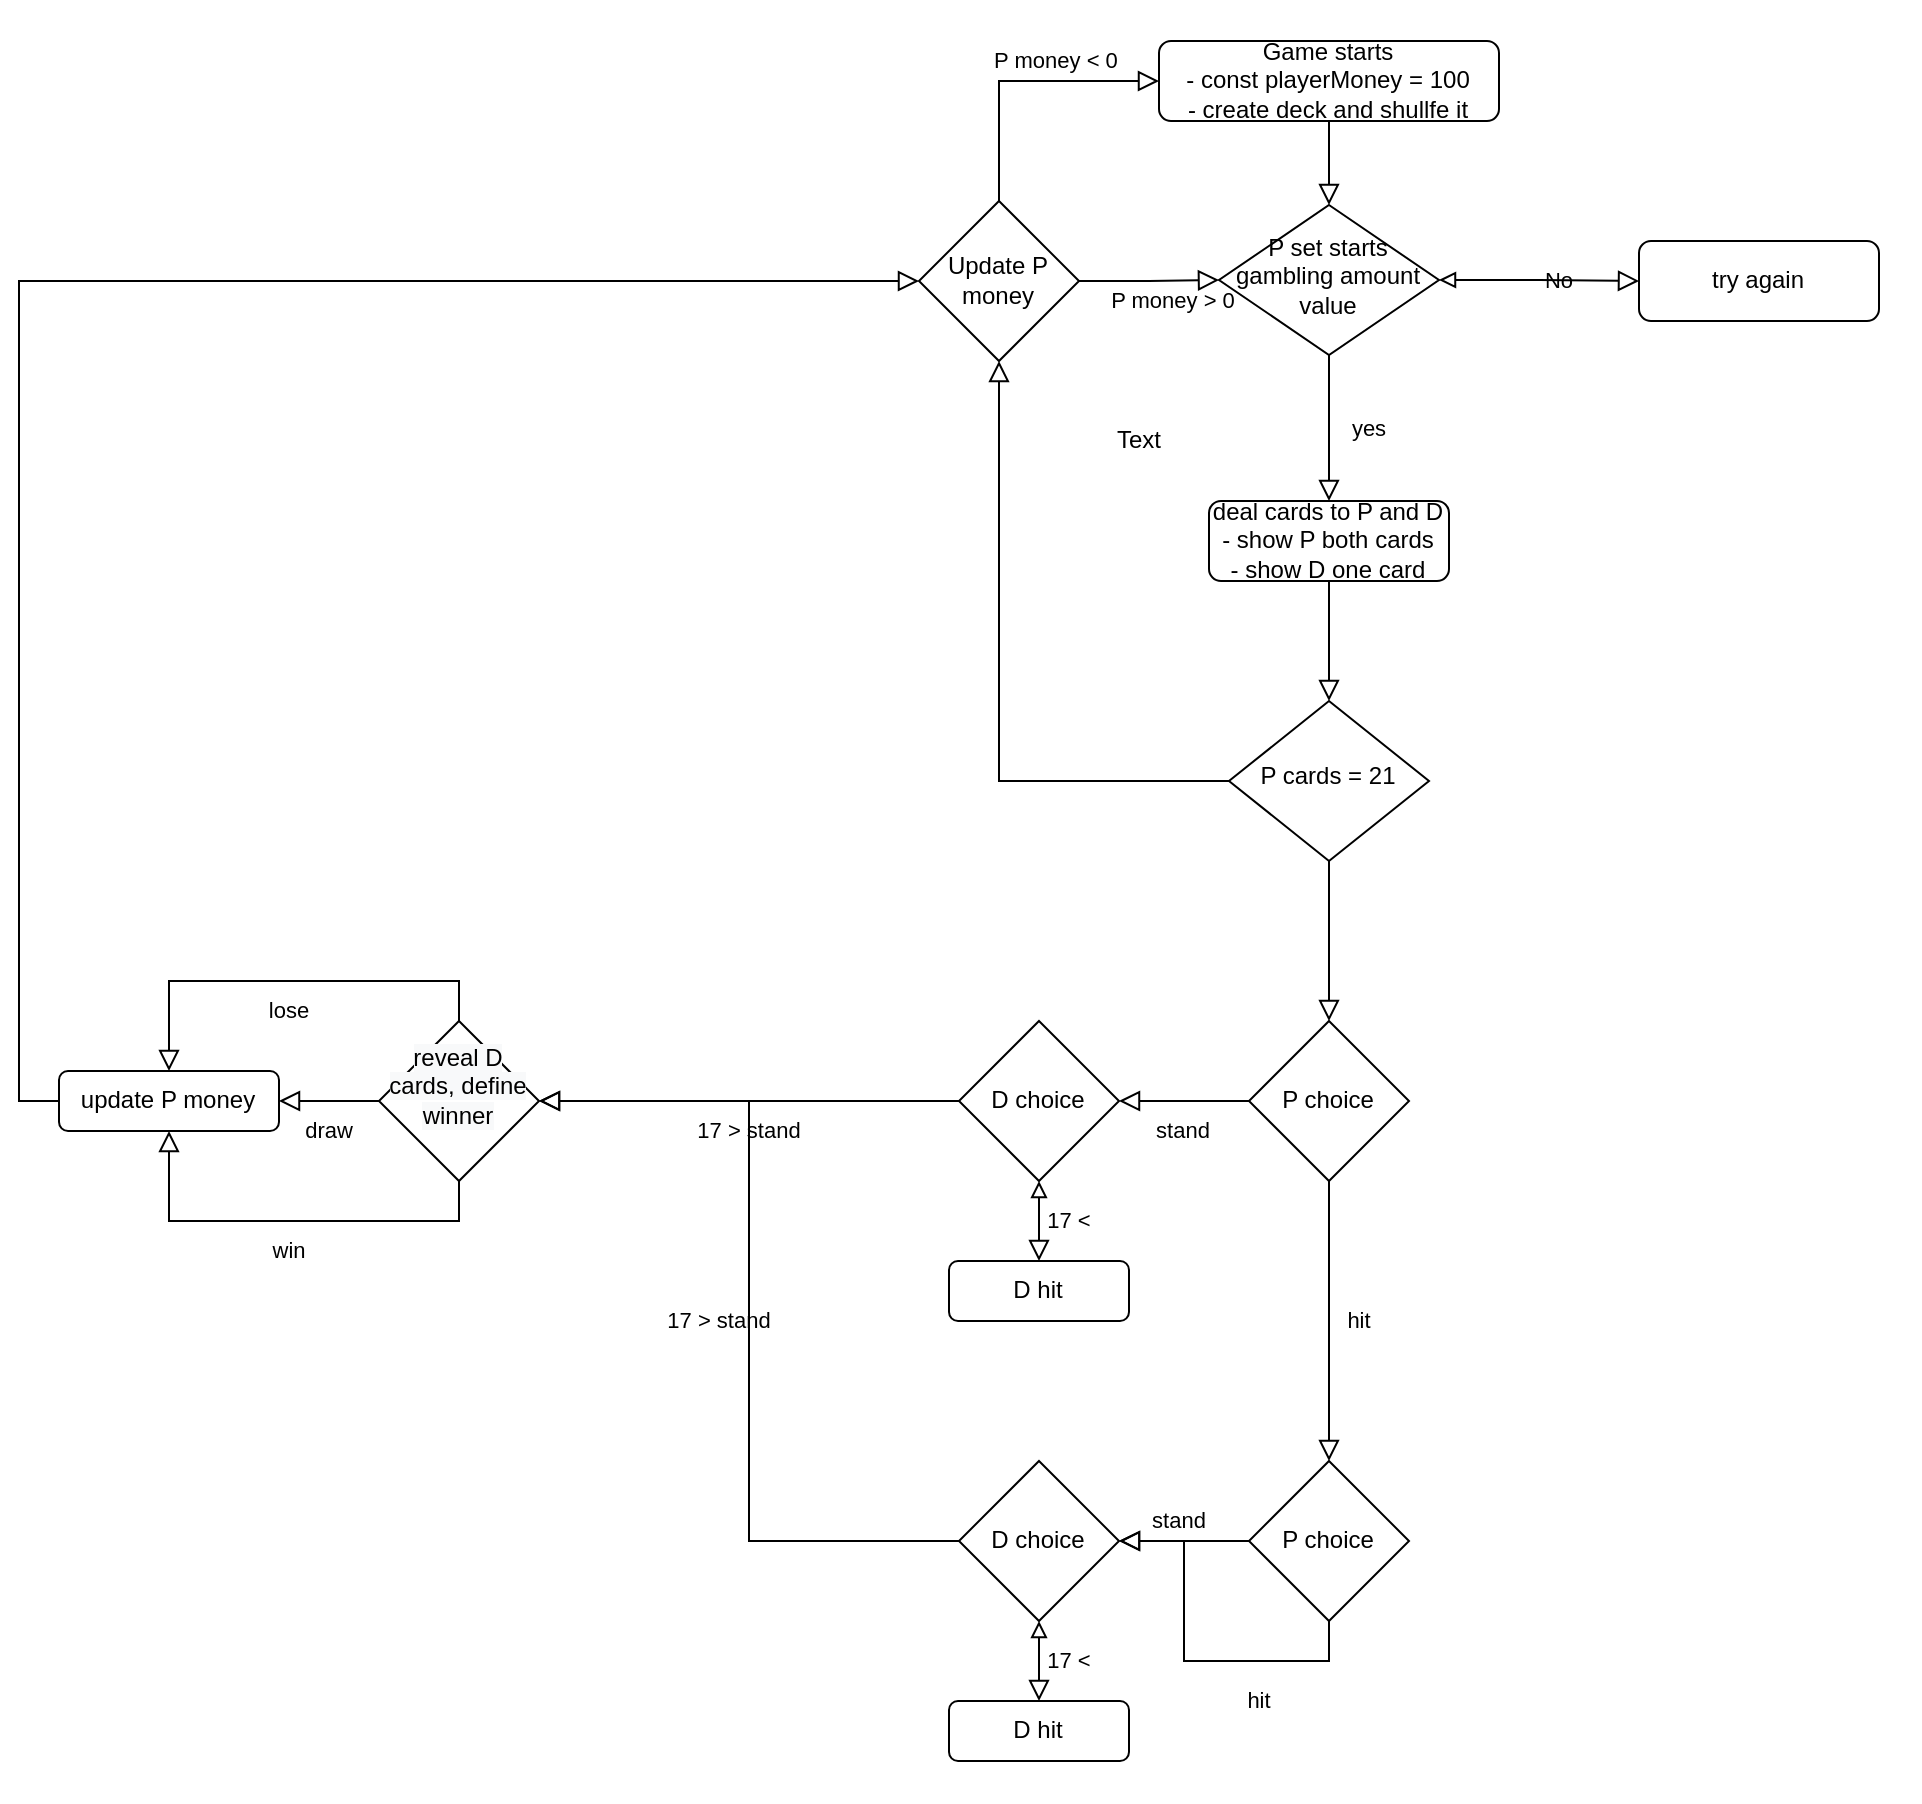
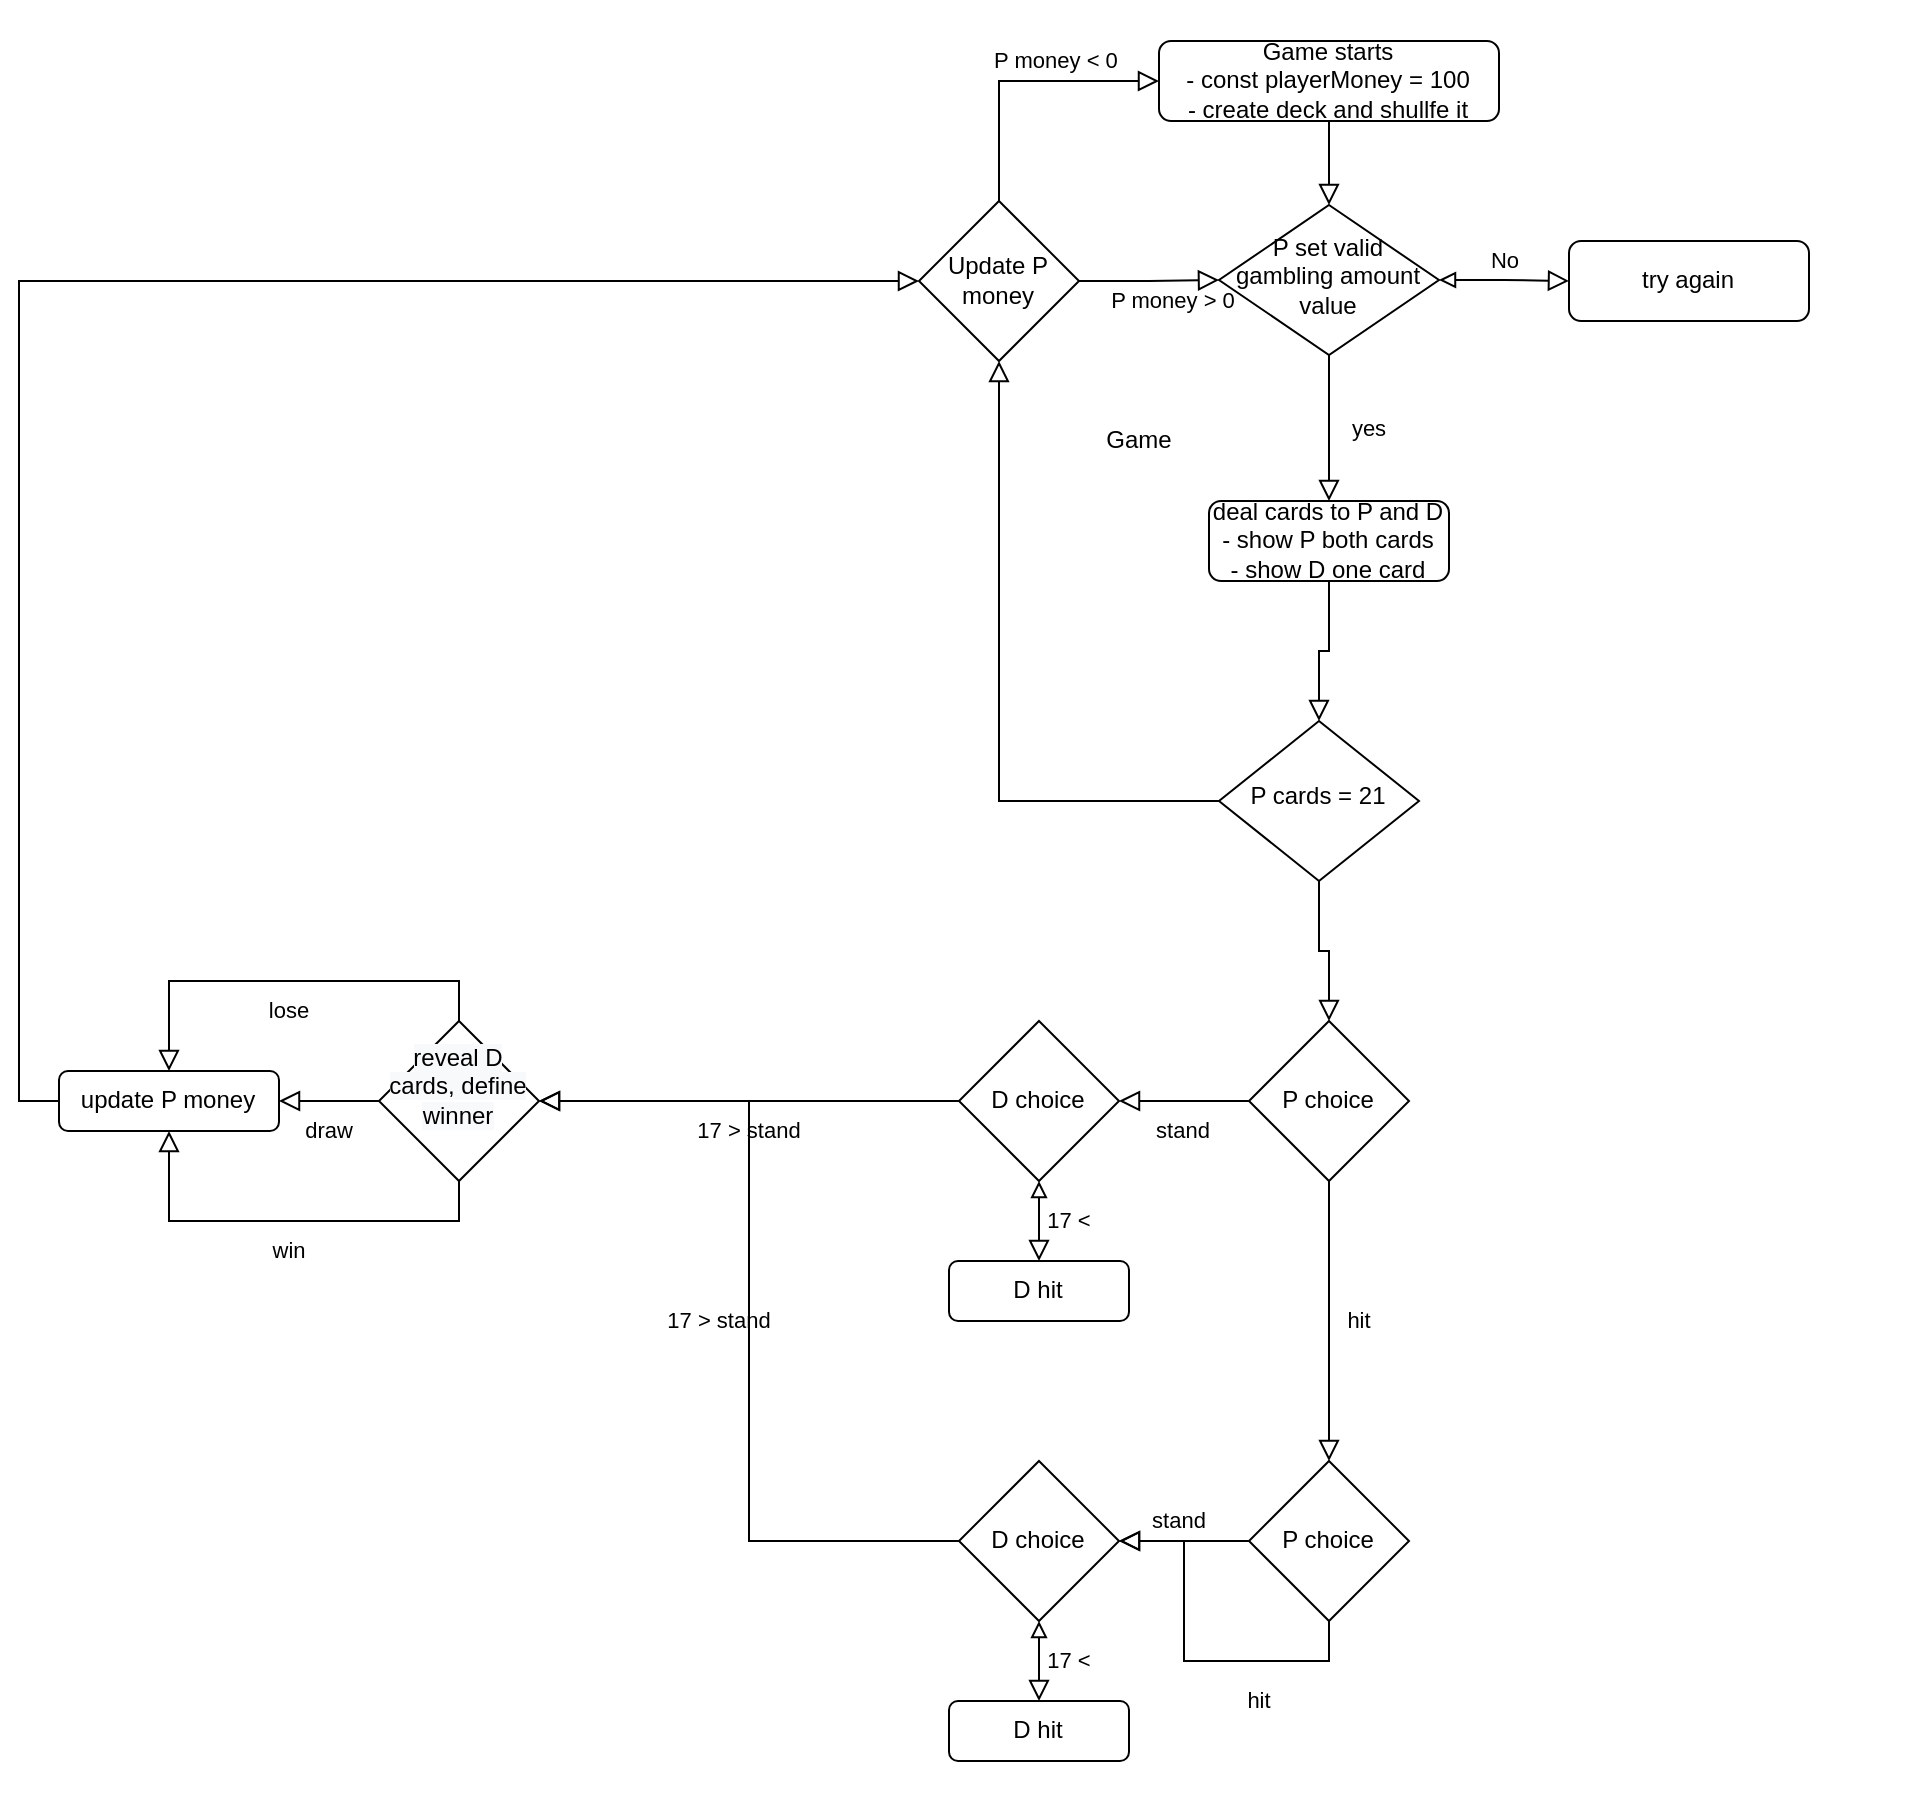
node "P set starts gambling amount value": label "P set starts gambling amount value" -> "P set valid gambling amount value"
node "try again": moved (1759, 281) -> (1689, 281)
node "Text": label "Text" -> "Game"
node "P cards = 21": moved (1329, 781) -> (1319, 801)
